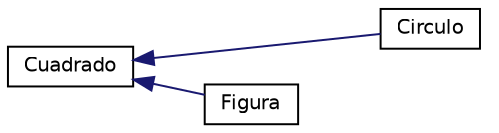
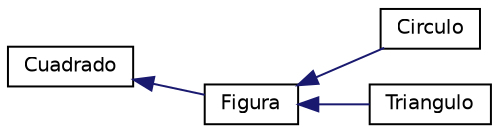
edge "Circulo" -> "Cuadrado": now "Circulo" -> "Figura"
node "Triangulo": added
